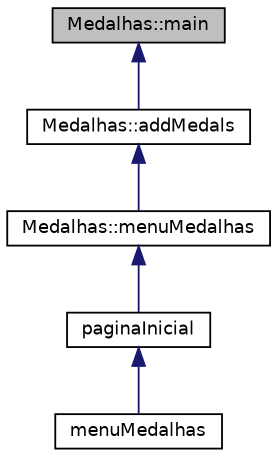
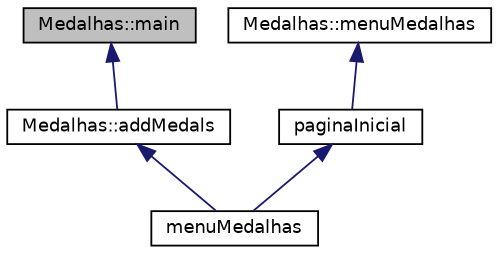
edge "Medalhas::menuMedalhas" -> "Medalhas::addMedals": now "menuMedalhas" -> "Medalhas::addMedals"
